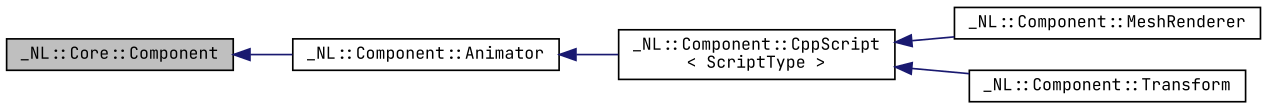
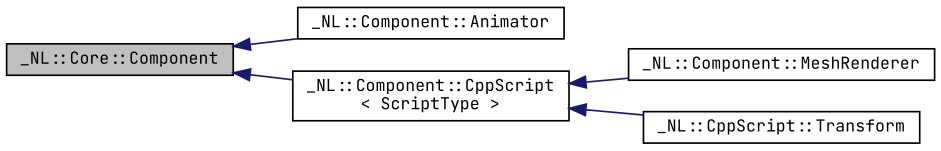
edge "_NL::Component::CppScript < ScriptType >" -> "_NL::Component::Animator": now "_NL::Component::CppScript < ScriptType >" -> "_NL::Core::Component"
node "_NL::Component::Transform": label "_NL::Component::Transform" -> "_NL::CppScript::Transform"
